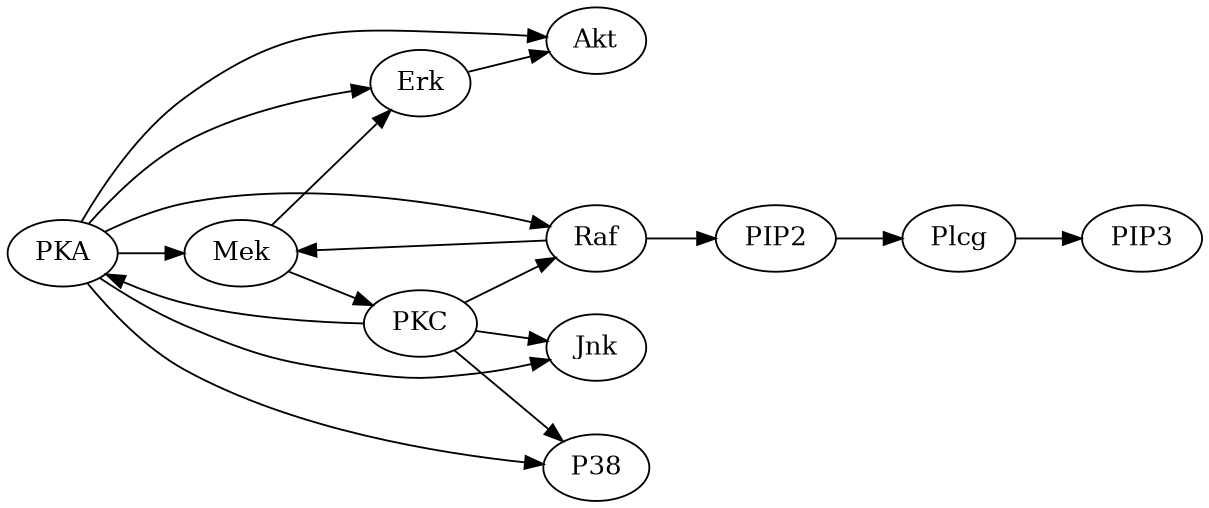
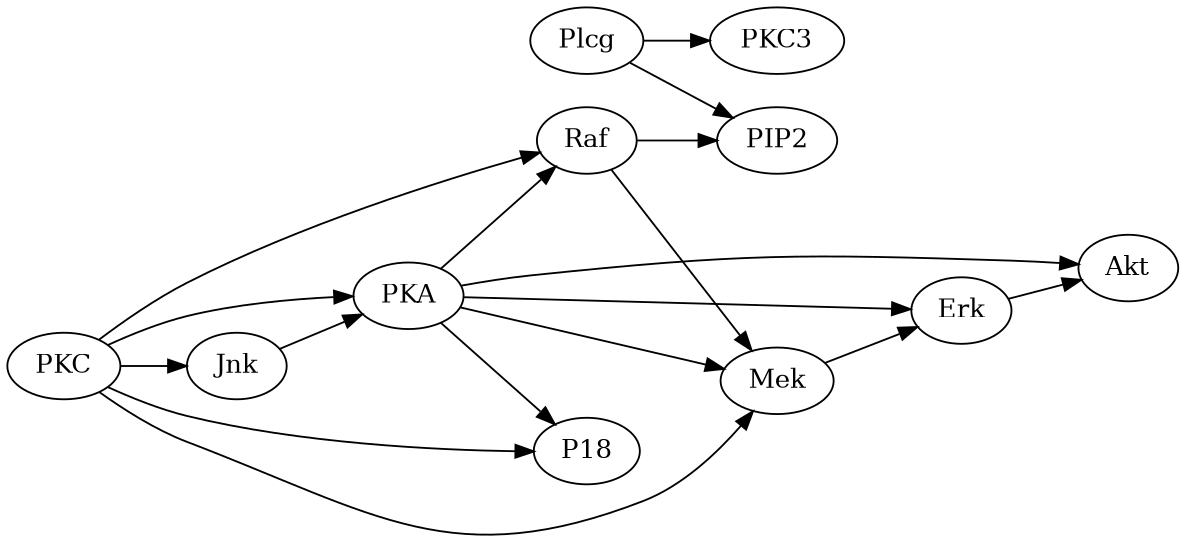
edge "PIP2" -> "Plcg": reversed
node "PIP3": label "PIP3" -> "PKC3"
edge "Mek" -> "PKC": reversed
edge "PKA" -> "Jnk": reversed
node "P38": label "P38" -> "P18"
